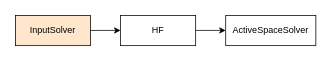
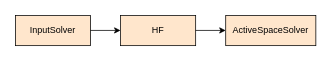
node "HF": fillcolor #ffffff -> #ffe6cc
node "ActiveSpaceSolver": fillcolor #ffffff -> #ffe6cc
